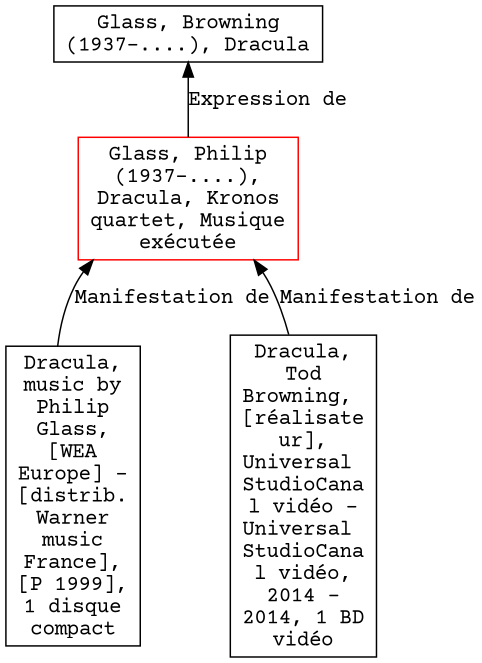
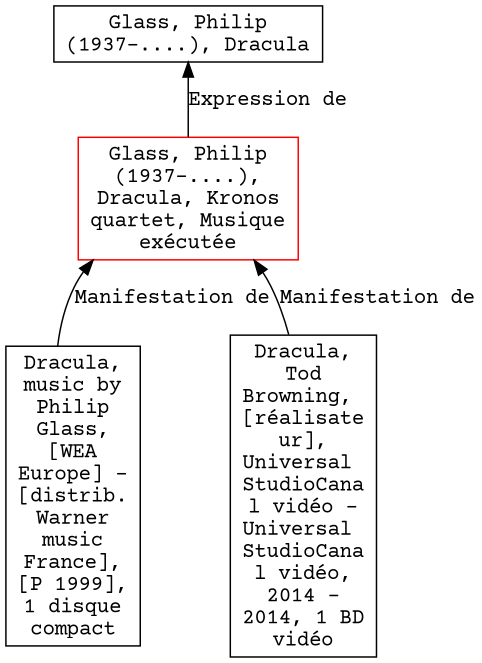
node "Glass, Browning (1937-....), Dracula": label "Glass, Browning (1937-....), Dracula" -> "Glass, Philip (1937-....), Dracula"
